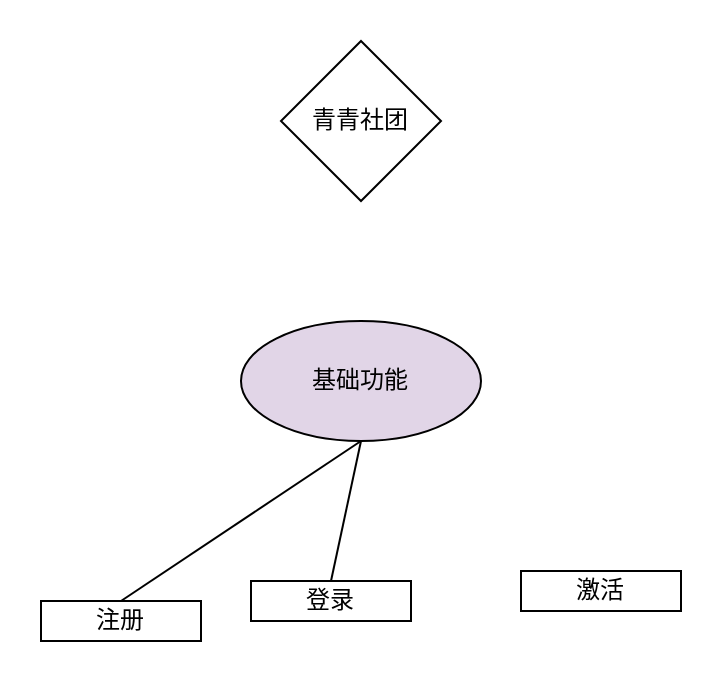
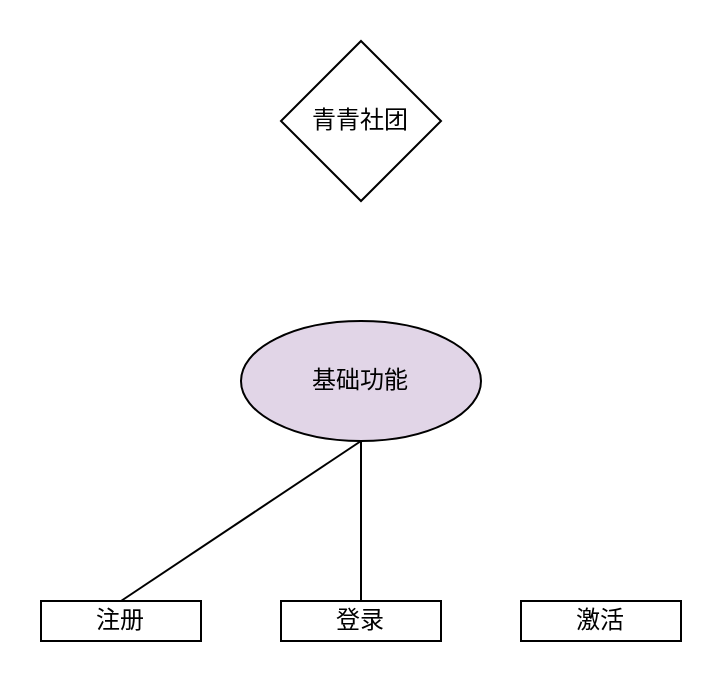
node "激活": moved (601, 591) -> (601, 621)
node "登录": moved (331, 601) -> (361, 621)
